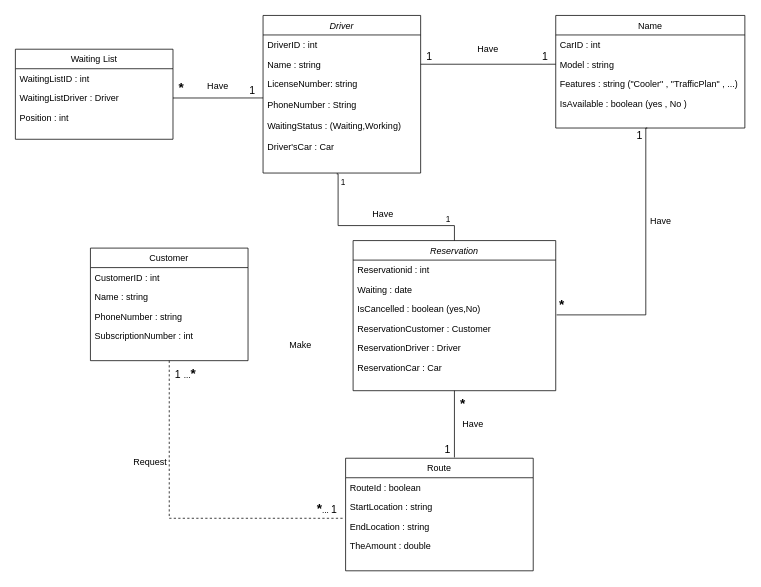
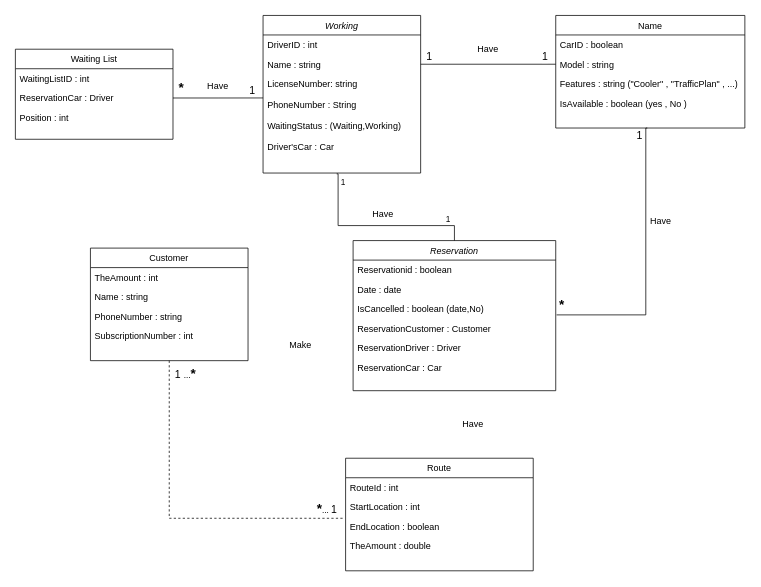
node "Driver": label "Driver" -> "Working"
node "CarID : int": label "CarID : int" -> "CarID : boolean"
node "WaitingListDriver : Driver": label "WaitingListDriver : Driver" -> "ReservationCar : Driver"
node "Reservationid : int": label "Reservationid : int" -> "Reservationid : boolean"
node "CustomerID : int": label "CustomerID : int" -> "TheAmount : int"
node "Waiting : date": label "Waiting : date" -> "Date : date"
node "IsCancelled : boolean (yes,No)": label "IsCancelled : boolean (yes,No)" -> "IsCancelled : boolean (date,No)"
edge "Reservation" -- "Route": removed, labels "*", "1"
node "Request": removed
node "RouteId : boolean": label "RouteId : boolean" -> "RouteId : int"
node "StartLocation : string": label "StartLocation : string" -> "StartLocation : int"
node "EndLocation : string": label "EndLocation : string" -> "EndLocation : boolean"
